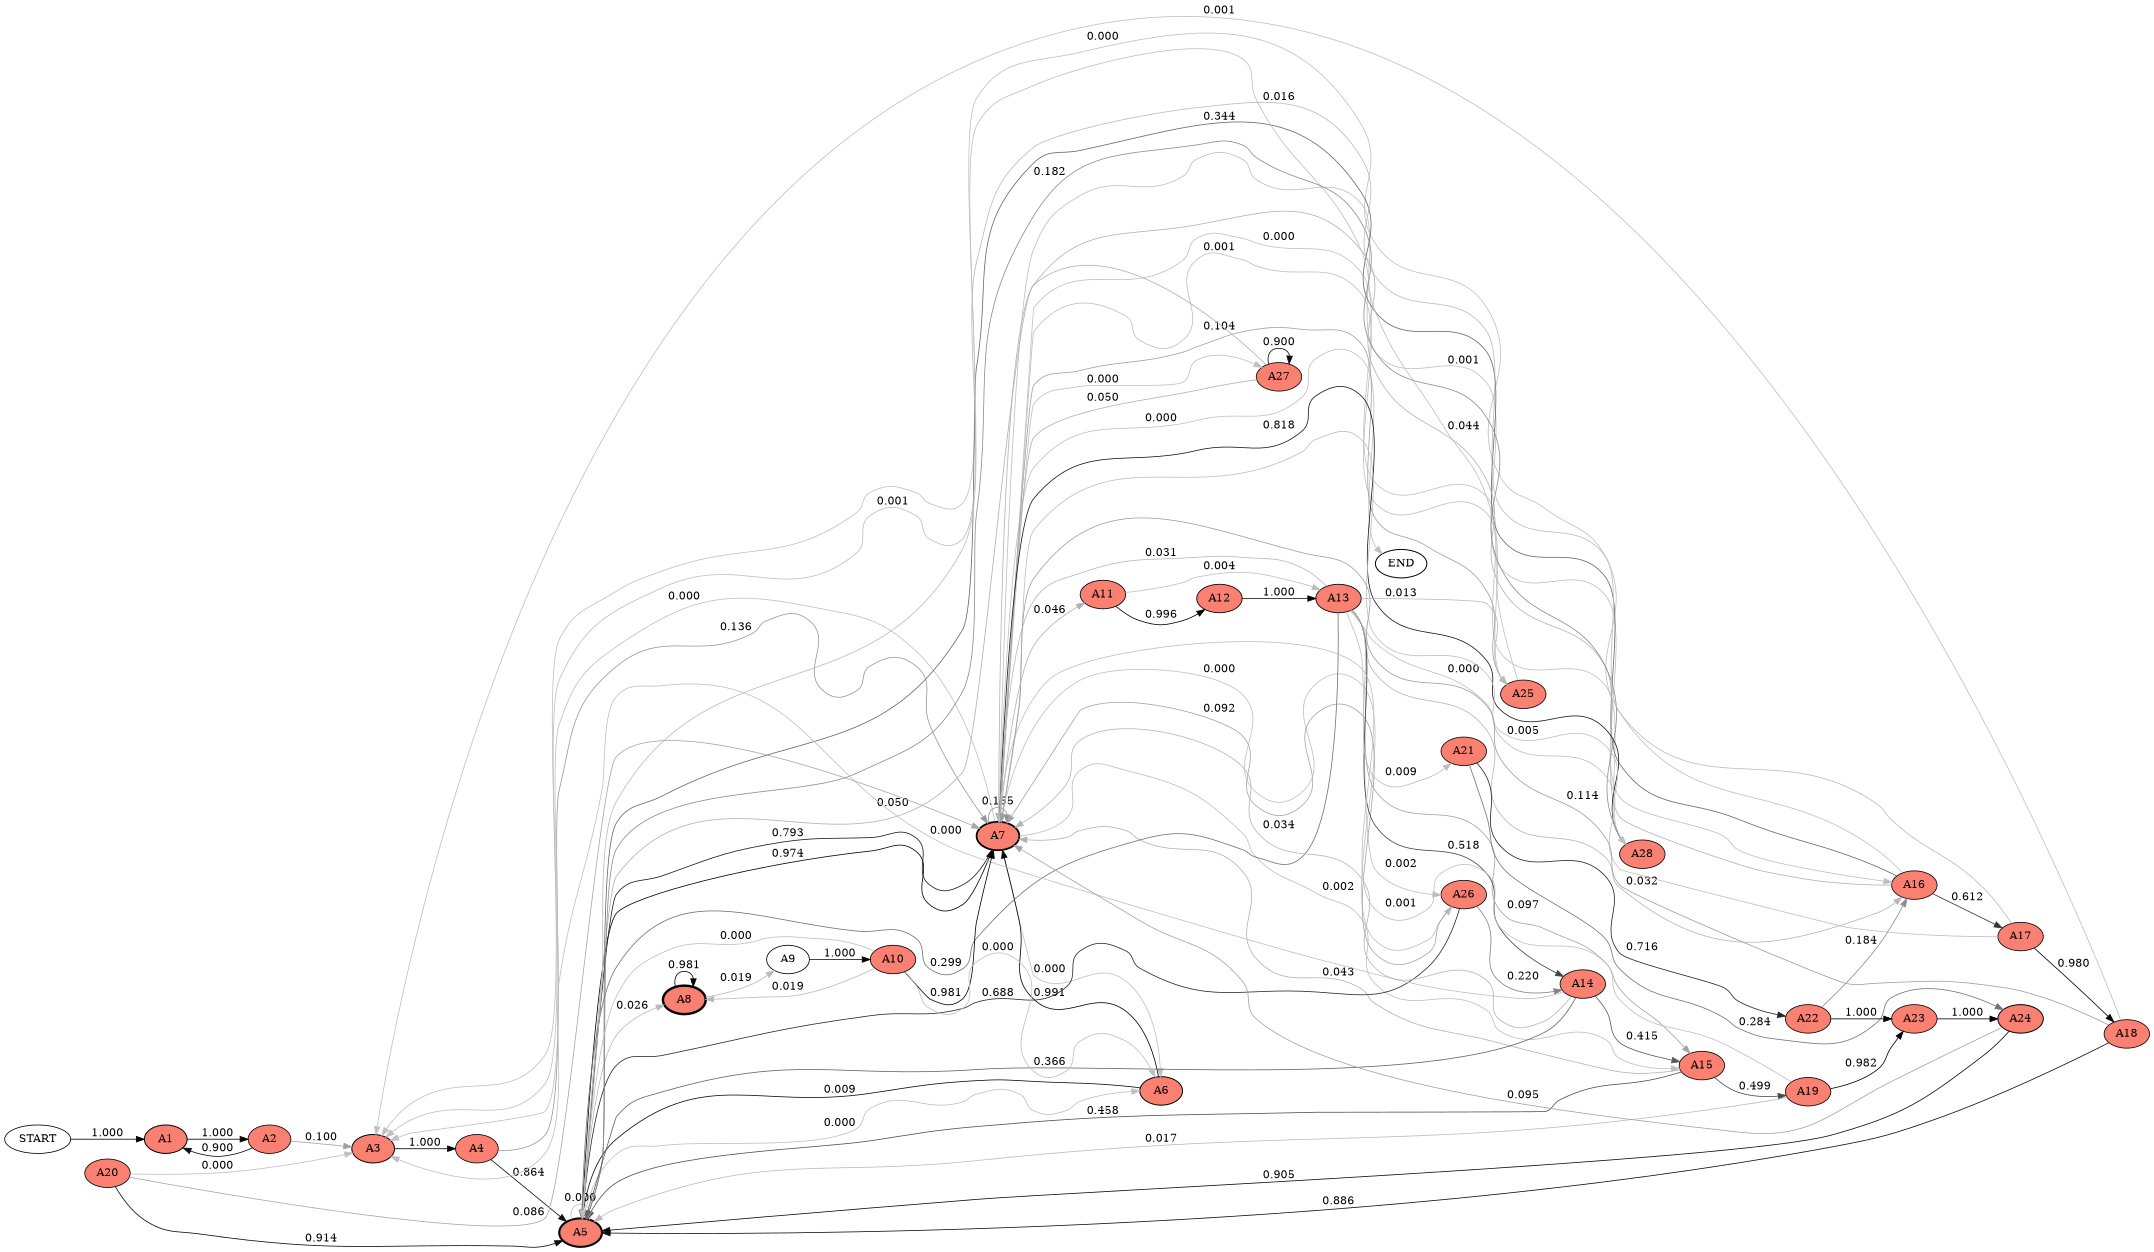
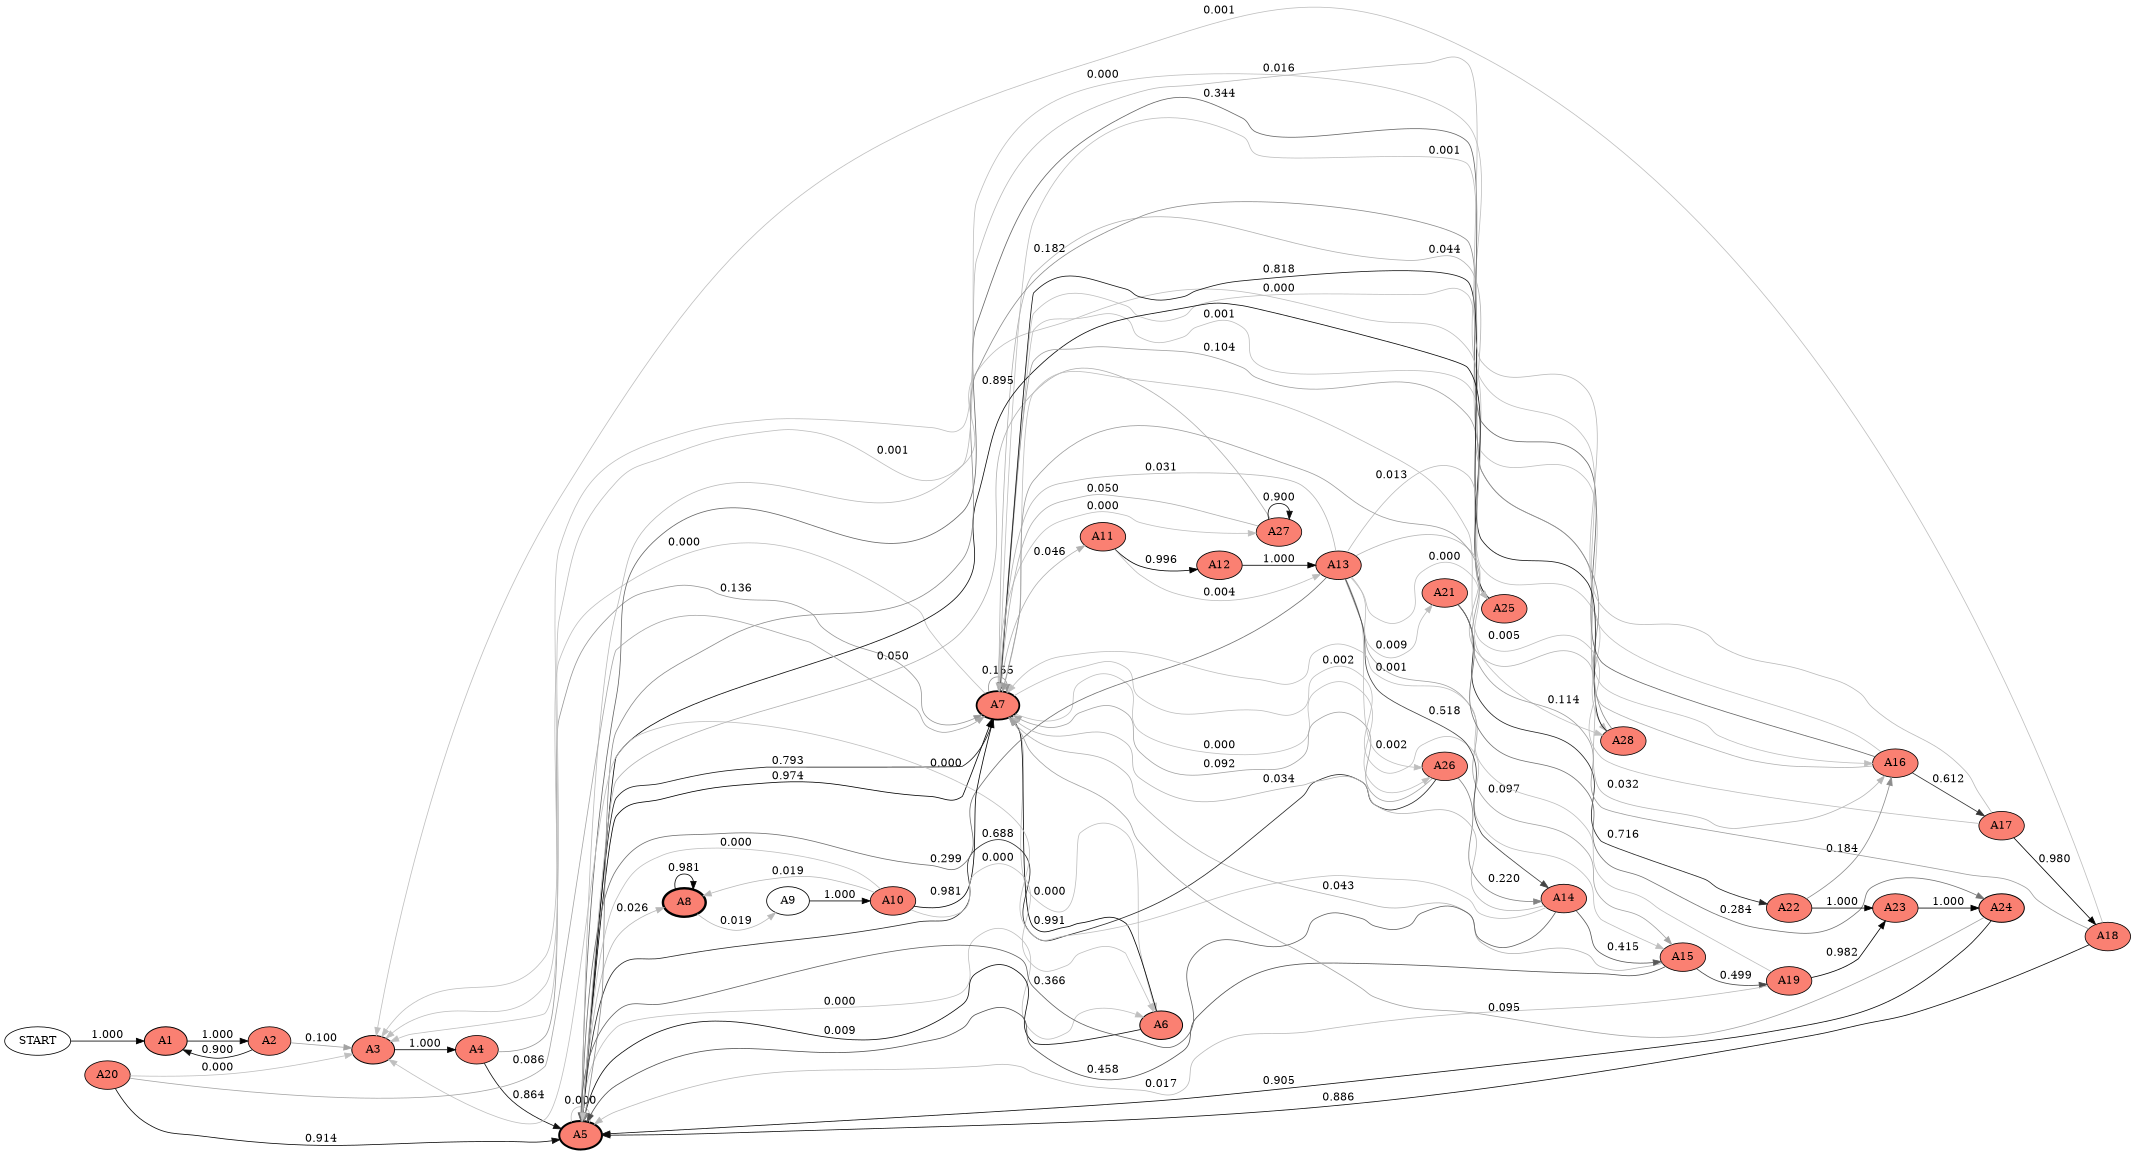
edge "A25" -> "A5": added, label "0.895"
node "END": removed
